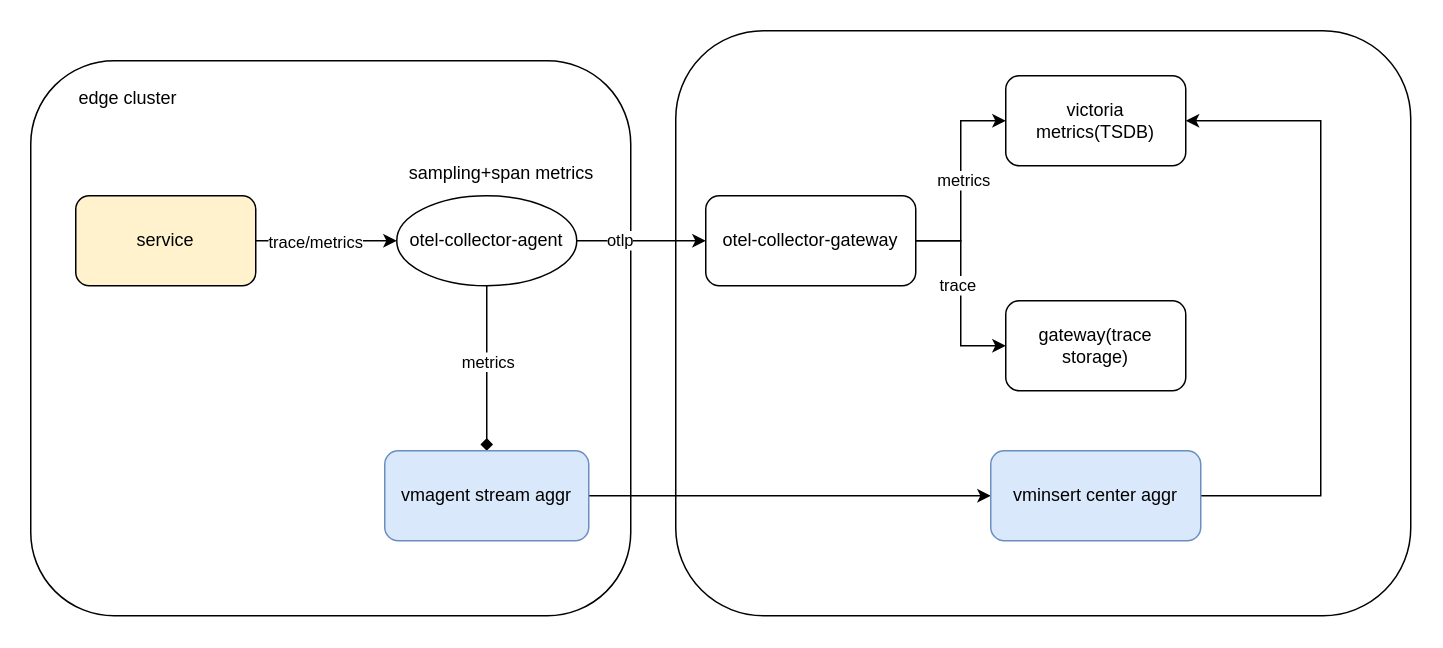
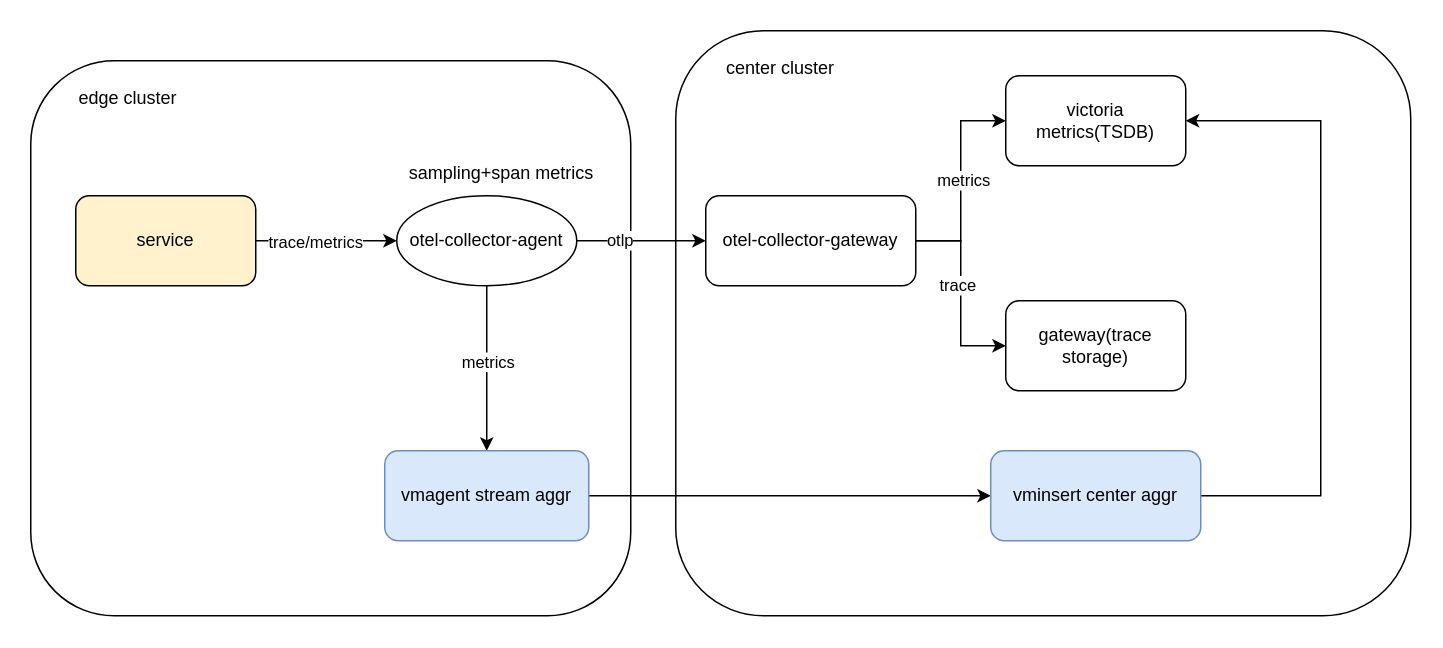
node "center cluster": added
edge "otel-collector-agent" -> "vmagent stream aggr": arrowhead diamond -> classic
